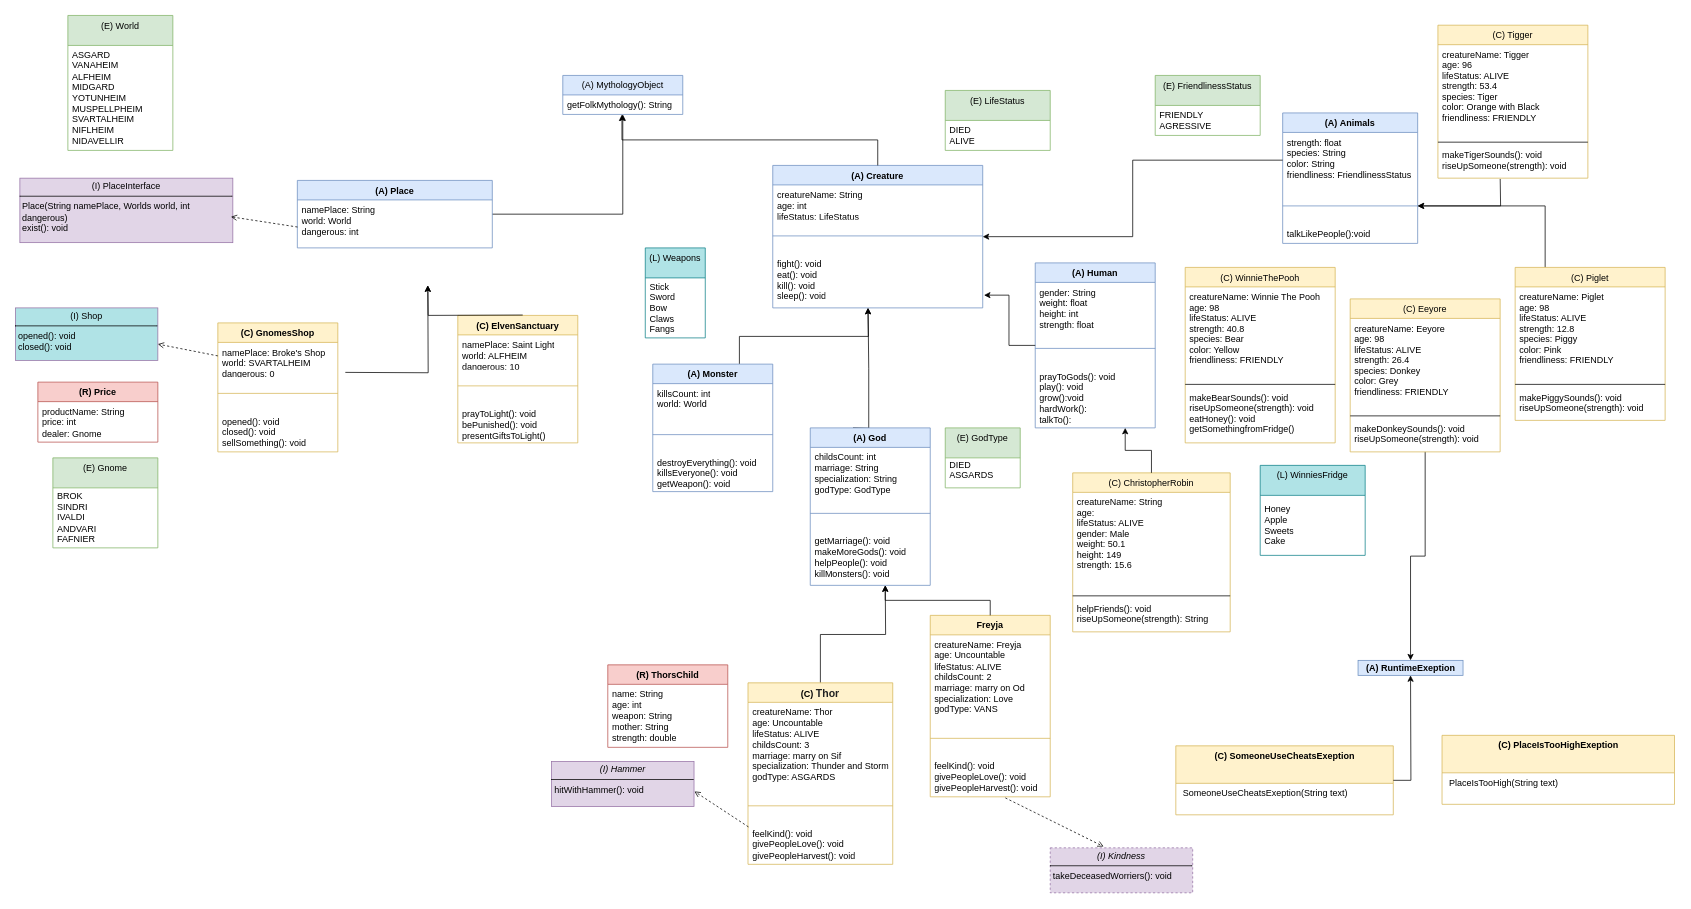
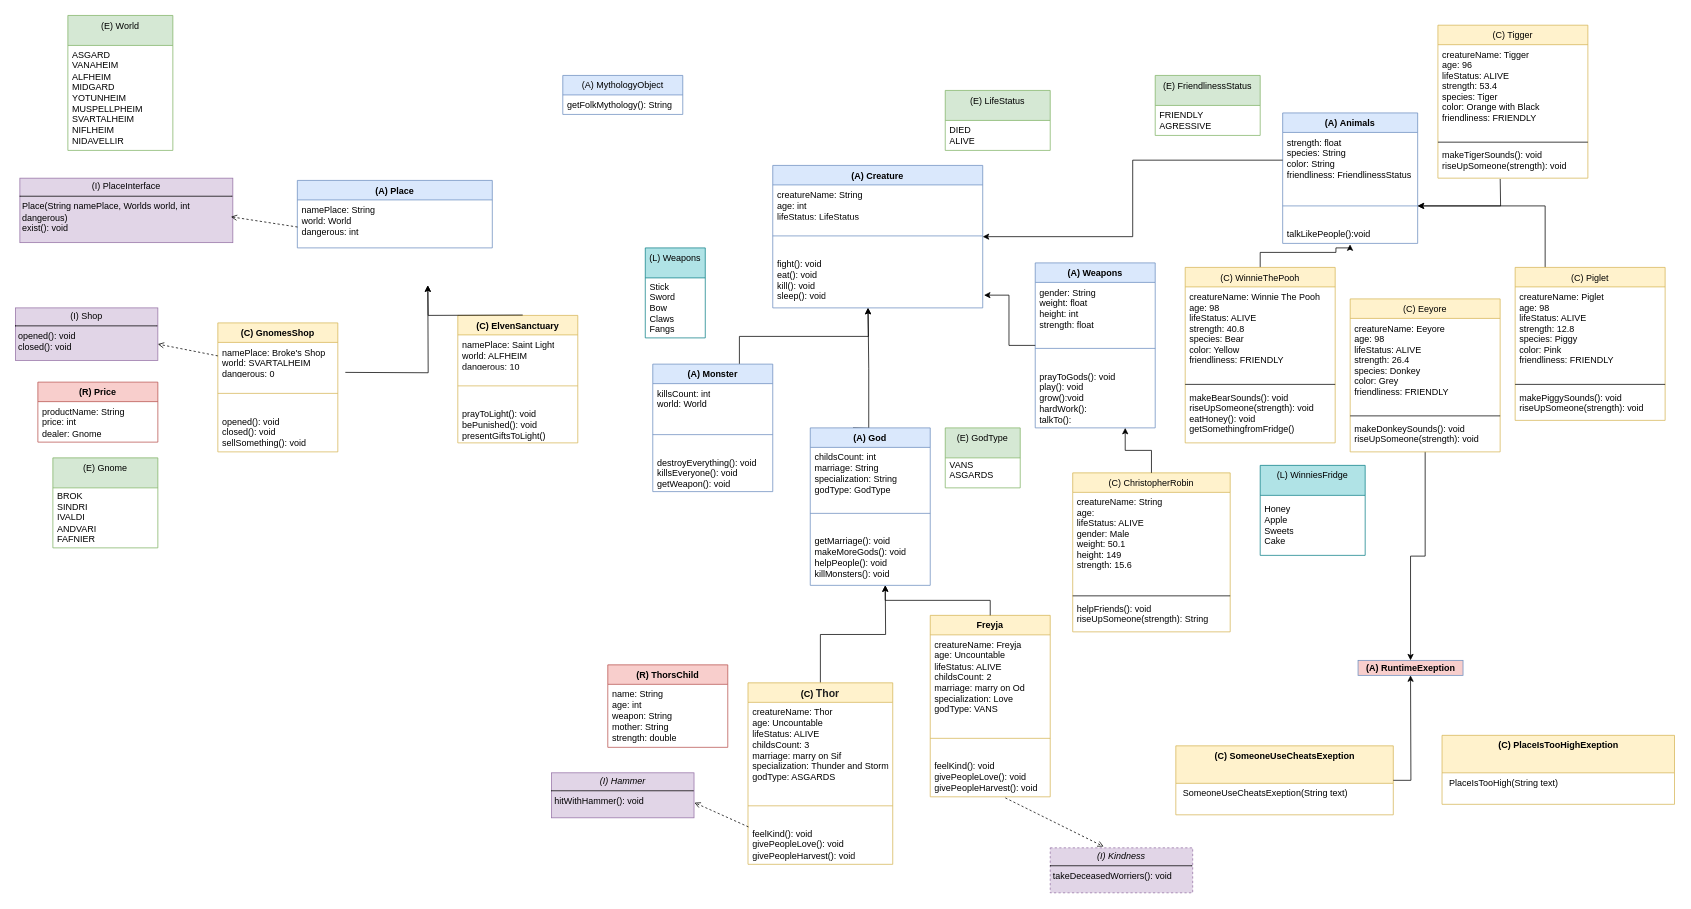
edge "(А) Creature" -> "getFolkMythology(): String": removed
edge "(А) Place" -> "(А) MythologyObject": removed
edge "(C) WinnieThePooh" -> "talkLikePeople():void": added
node "(А) Human": label "(А) Human" -> "(А) Weapons"
node "(I) Shop opened(): void closed(): void": fillcolor #b0e3e6 -> #e1d5e7
node "DIED ASGARDS": label "DIED ASGARDS" -> "VANS ASGARDS"
node "(A) RuntimeExeption": fillcolor #dae8fc -> #f8cecc
node "(I) Hammer hitWithHammer(): void": moved (623, 784) -> (623, 795)
